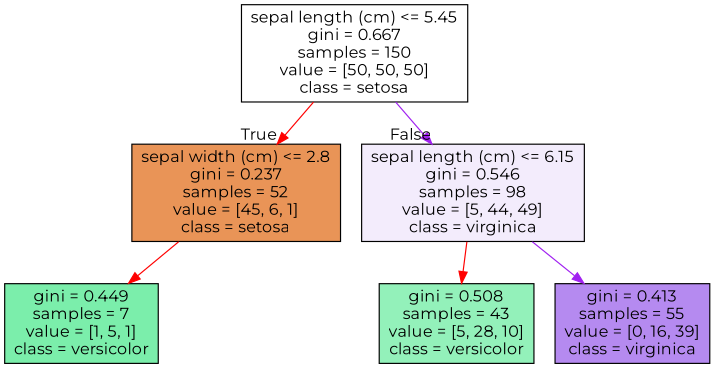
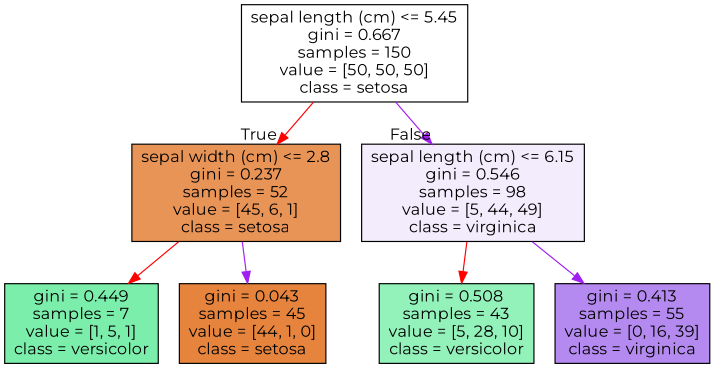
node "gini = 0.043 samples = 45 value = [44, 1, 0] class = setosa": added
